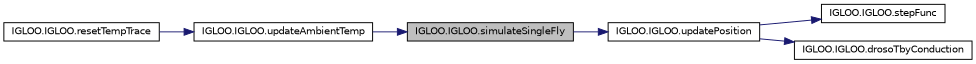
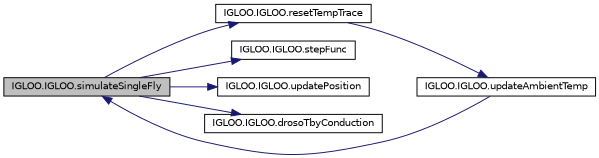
edge "IGLOO.IGLOO.updatePosition" -> "IGLOO.IGLOO.stepFunc": now "IGLOO.IGLOO.simulateSingleFly" -> "IGLOO.IGLOO.stepFunc"
edge "IGLOO.IGLOO.updatePosition" -> "IGLOO.IGLOO.drosoTbyConduction": now "IGLOO.IGLOO.simulateSingleFly" -> "IGLOO.IGLOO.drosoTbyConduction"
edge "IGLOO.IGLOO.simulateSingleFly" -> "IGLOO.IGLOO.resetTempTrace": added
